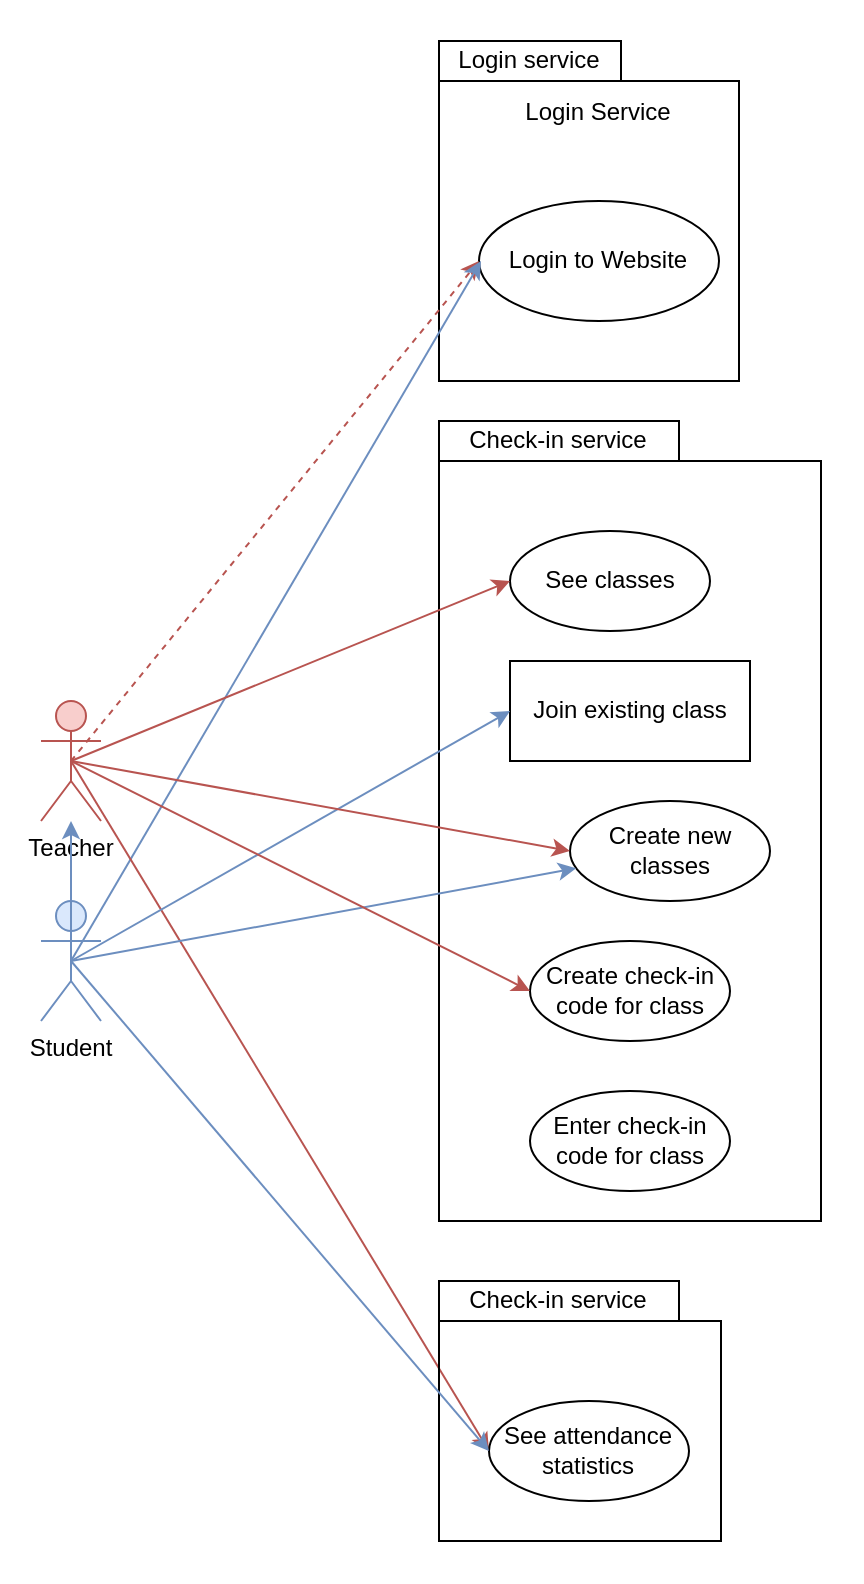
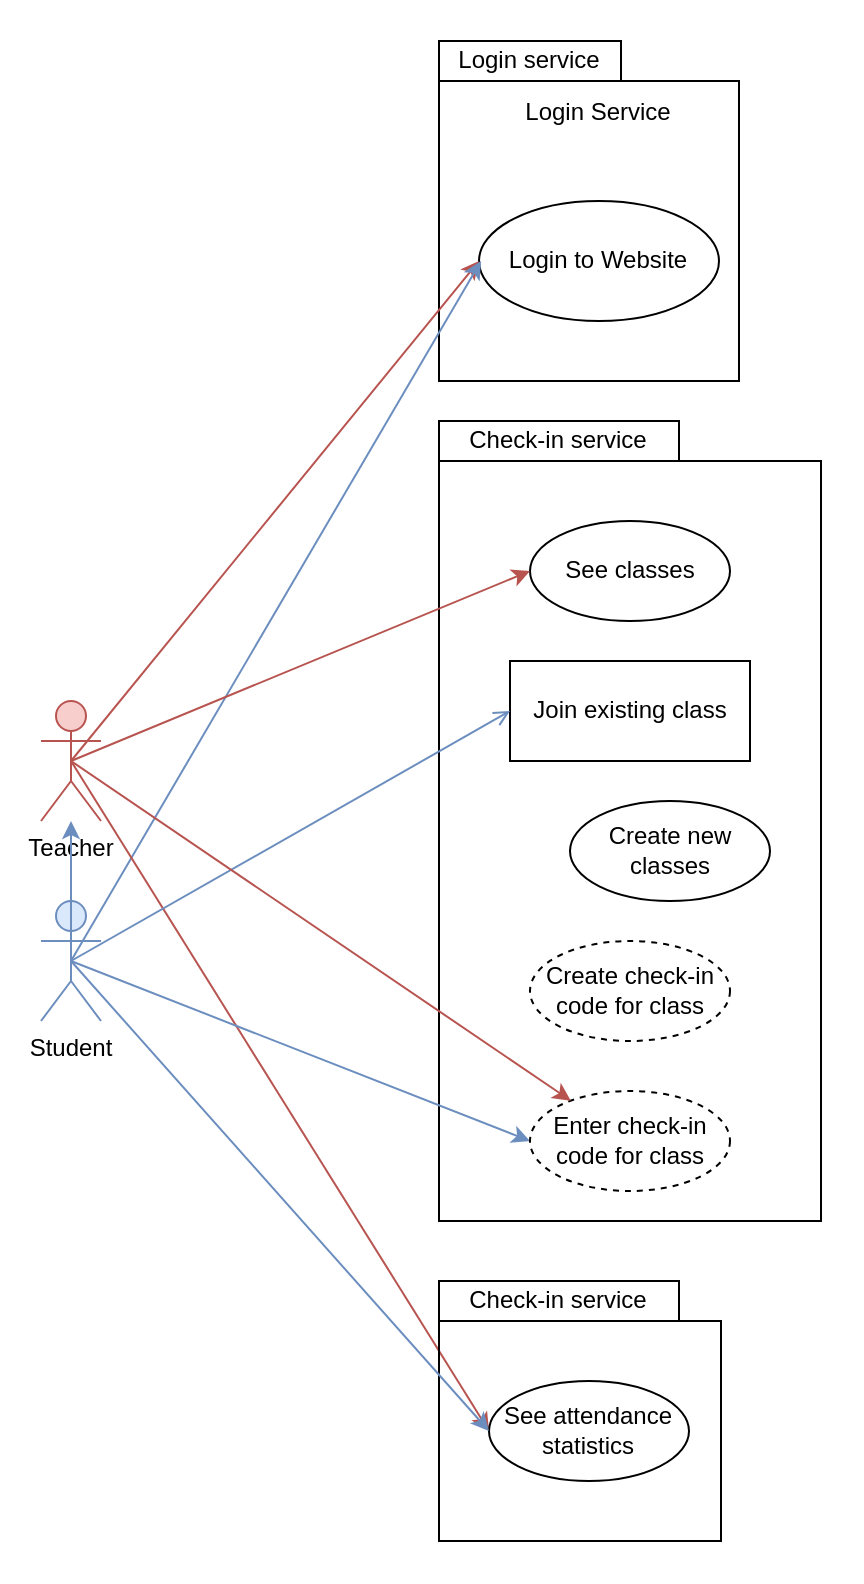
edge "Teacher" -> "Login to Website": style dashed -> solid
node "See classes": moved (610, 581) -> (630, 571)
edge "Student" -> "Join existing class": arrowhead classic -> open
edge "Teacher" -> "Create new classes": removed
edge "Teacher" -> "Create check-in code for class": now "Teacher" -> "Enter check-in code for class"
edge "Student" -> "Create new classes": now "Student" -> "Enter check-in code for class"
node "Create check-in code for class": style solid -> dashed
node "Enter check-in code for class": style solid -> dashed
node "See attendance statistics": moved (589, 1451) -> (589, 1431)
